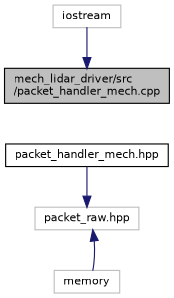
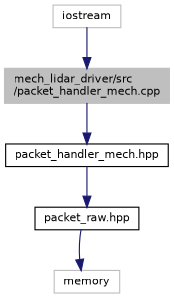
node "mech_lidar_driver/src /packet_handler_mech.cpp": color black -> grey75
edge "mech_lidar_driver/src /packet_handler_mech.cpp" -> "packet_handler_mech.hpp": added
node "packet_raw.hpp": color grey75 -> black
edge "memory" -> "packet_raw.hpp": reversed
